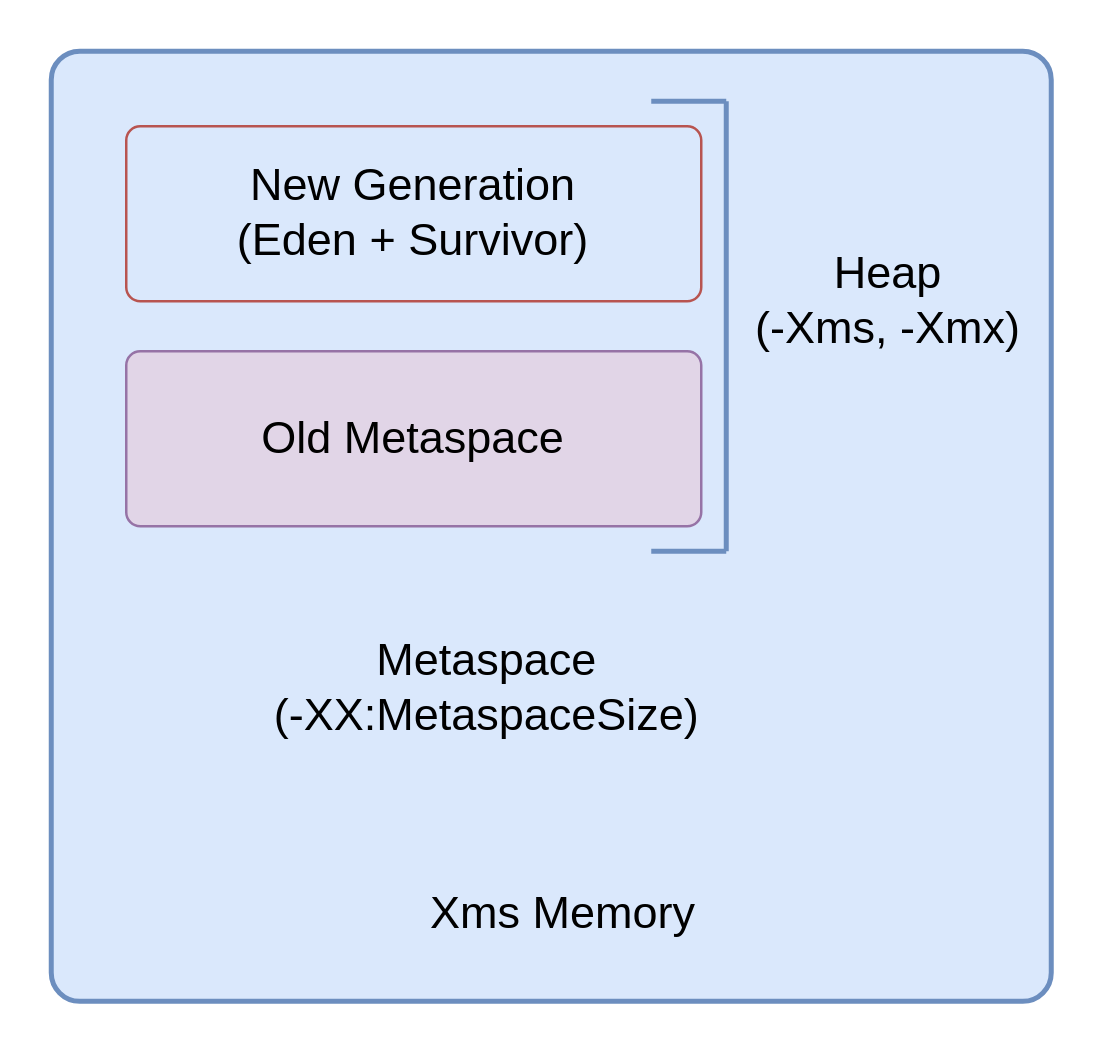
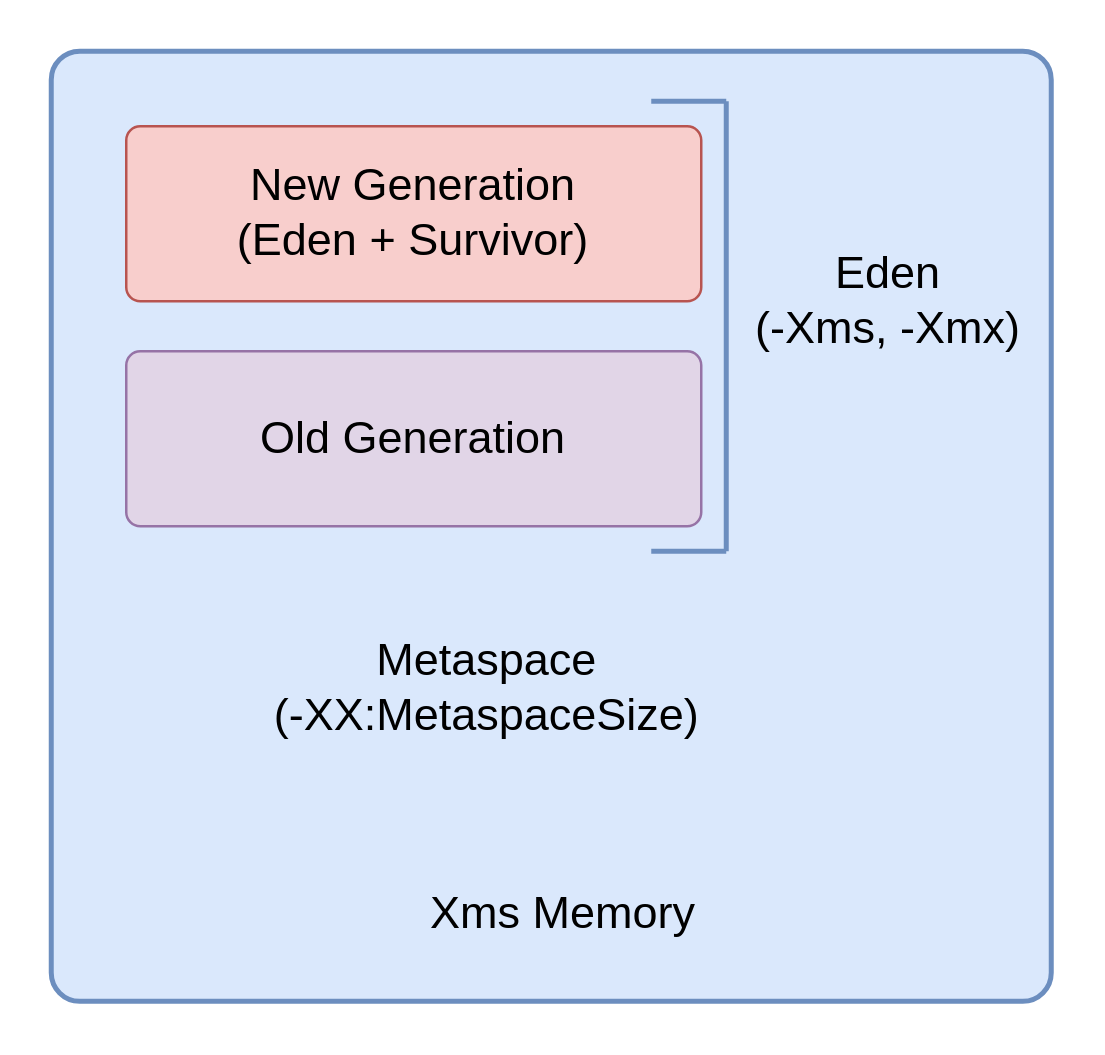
node "New Generation (Eden + Survivor)": fillcolor #dae8fc -> #f8cecc
node "Heap (-Xms, -Xmx)": label "Heap (-Xms, -Xmx)" -> "Eden (-Xms, -Xmx)"
node "Old Metaspace": label "Old Metaspace" -> "Old Generation"
